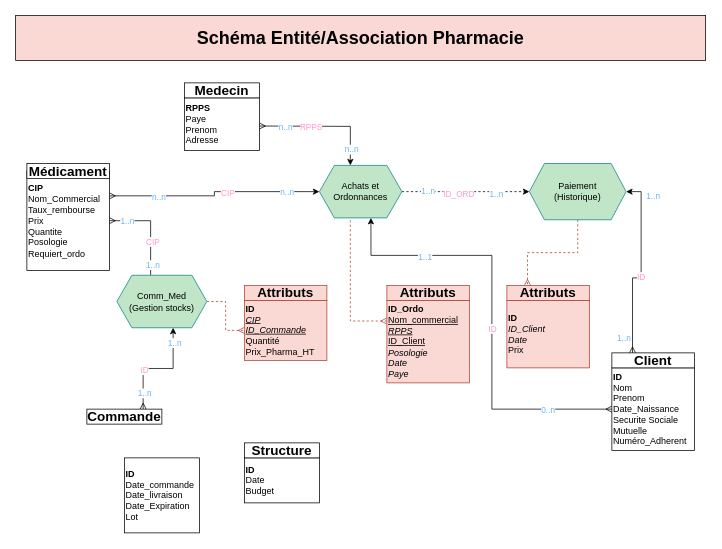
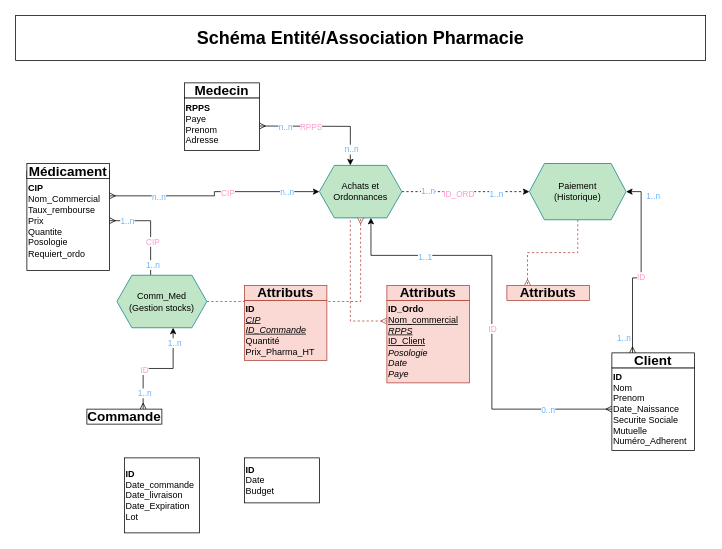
node "Schéma Entité/Association Pharmacie": fillcolor #fad9d5 -> #ffffff
edge "Comm_Med (Gestion stocks)" -> "ID CIP ID_Commande Quantité Prix_Pharma_HT": now "Comm_Med (Gestion stocks)" -> "Achats et Ordonnances"
node "ID ID_Client Date Prix": removed
node "Structure": removed
